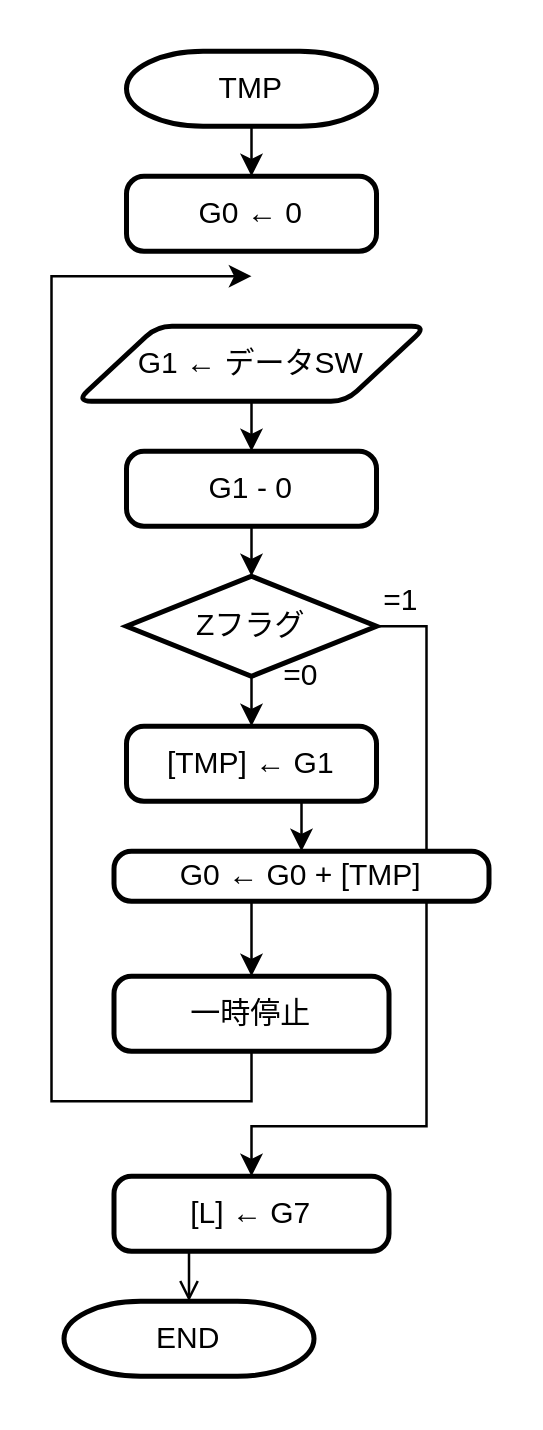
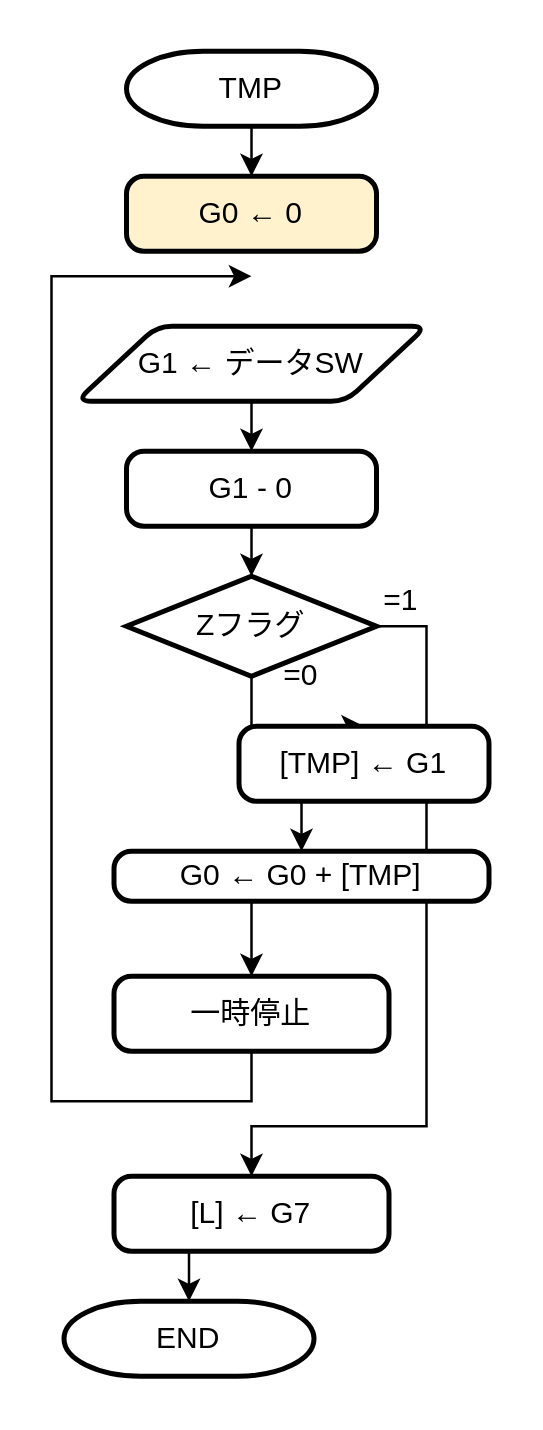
node "G0 ← 0": fillcolor #ffffff -> #fff2cc
node "[TMP] ← G1": moved (251, 764) -> (364, 764)
edge "[L] ← G7" -> "END": arrowhead open -> classic
